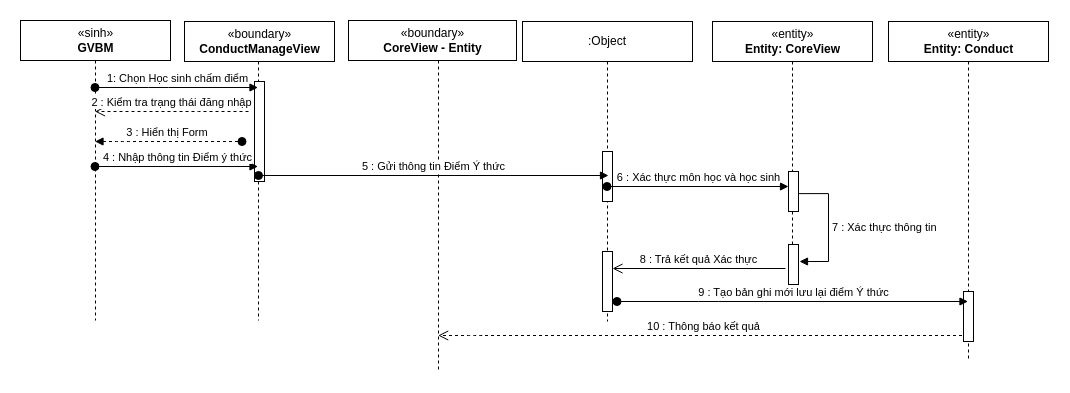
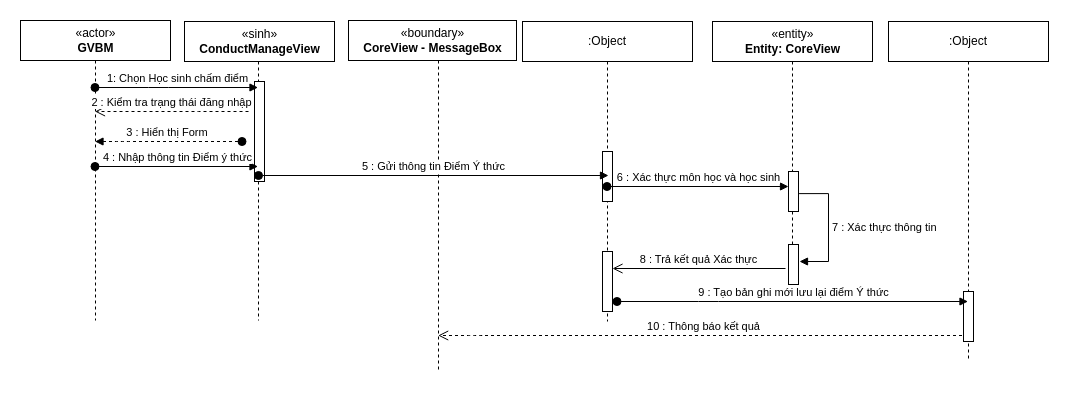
node "«sinh» GVBM": label "«sinh» GVBM" -> "«actor» GVBM"
node "«boundary» CoreView - Entity": label "«boundary» CoreView - Entity" -> "«boundary» CoreView - MessageBox"
node "«boundary» ConductManageView": label "«boundary» ConductManageView" -> "«sinh» ConductManageView"
node "«entity» Entity: Conduct": removed
